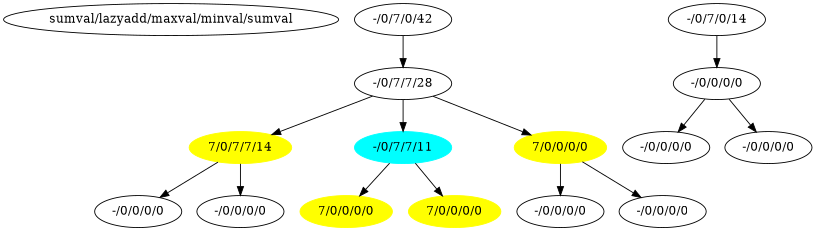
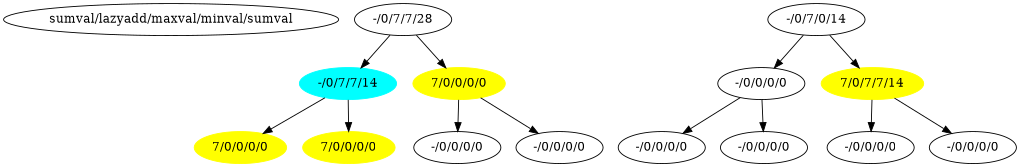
node "-/0/7/0/42": removed
edge "-/0/7/7/28" -> "7/0/7/7/14": now "-/0/7/0/14" -> "7/0/7/7/14"
node "-/0/7/7/11": label "-/0/7/7/11" -> "-/0/7/7/14"
